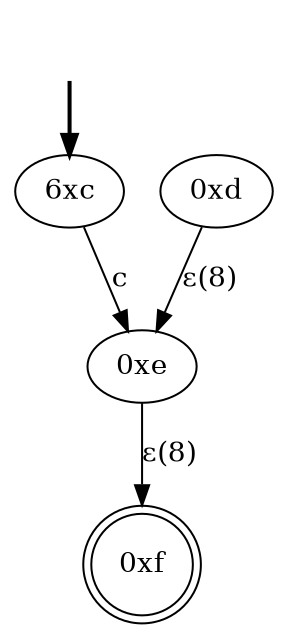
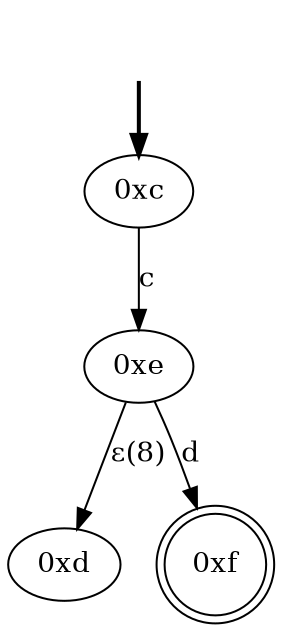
node "6xc": label "6xc" -> "0xc"
edge "0xd" -> "0xe": reversed
edge "0xe" -> "0xf": label "ε(8)" -> "d"
